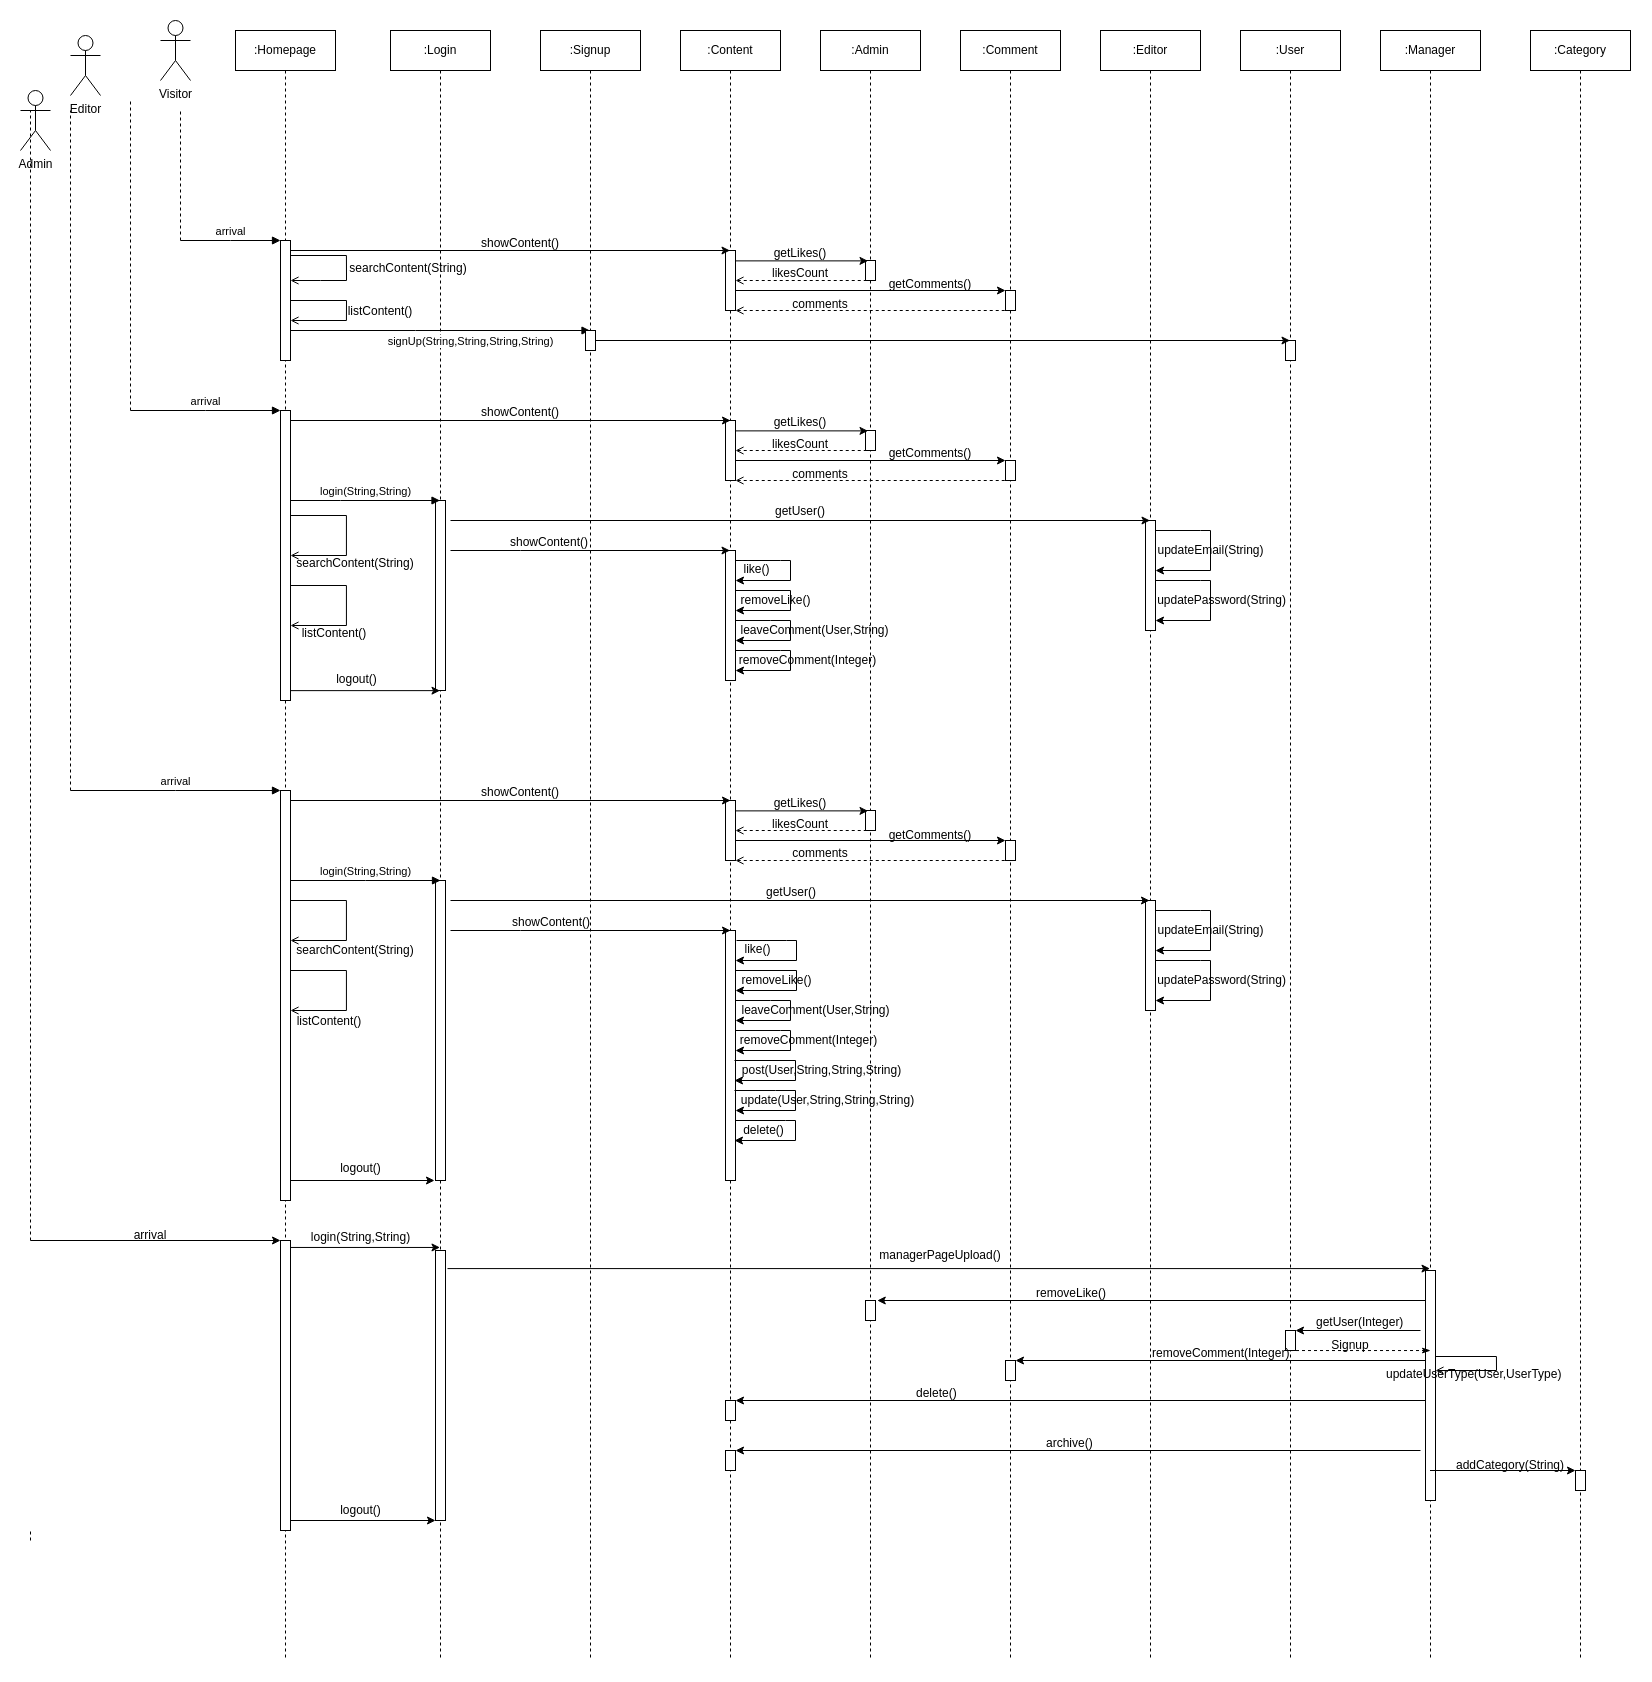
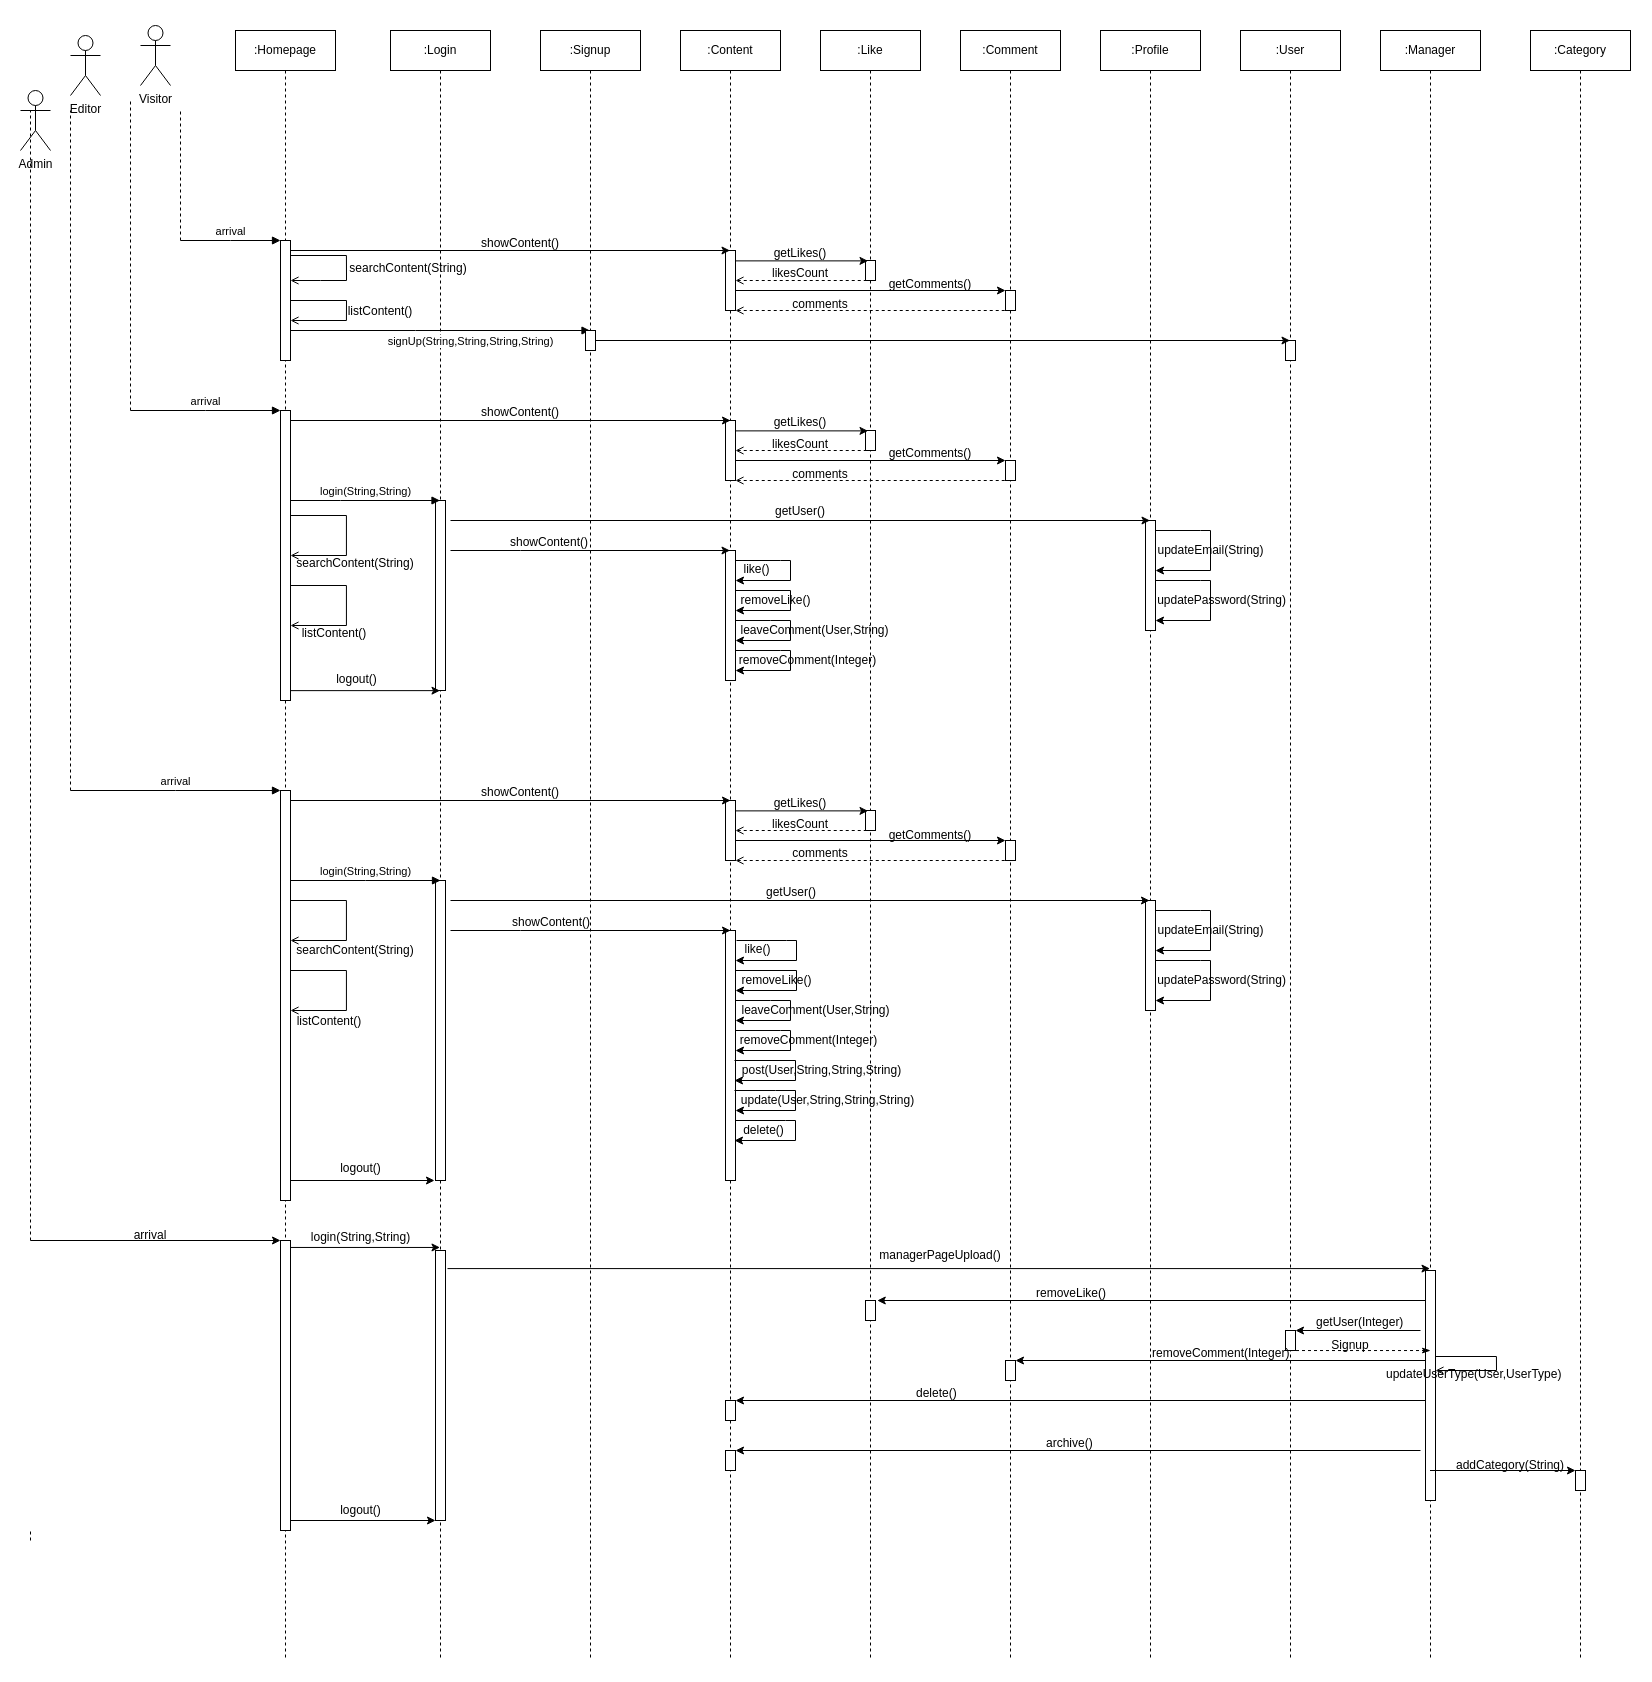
node "Visitor": moved (176, 51) -> (156, 56)
node ":Admin": label ":Admin" -> ":Like"
node ":Editor": label ":Editor" -> ":Profile"
